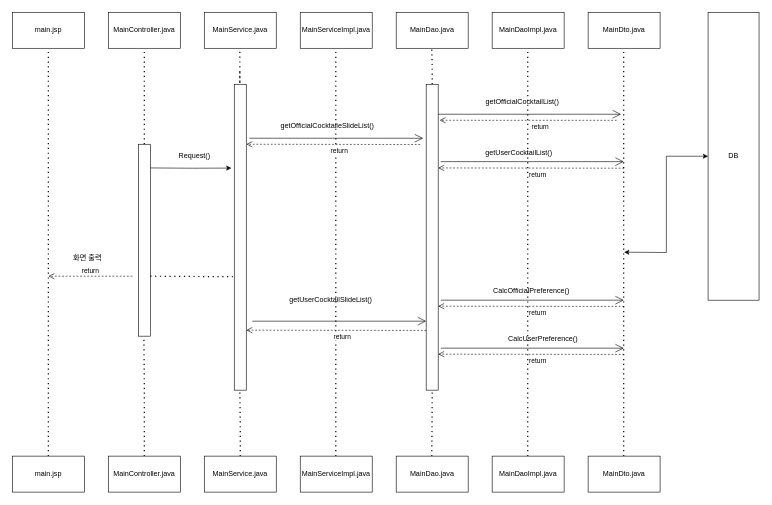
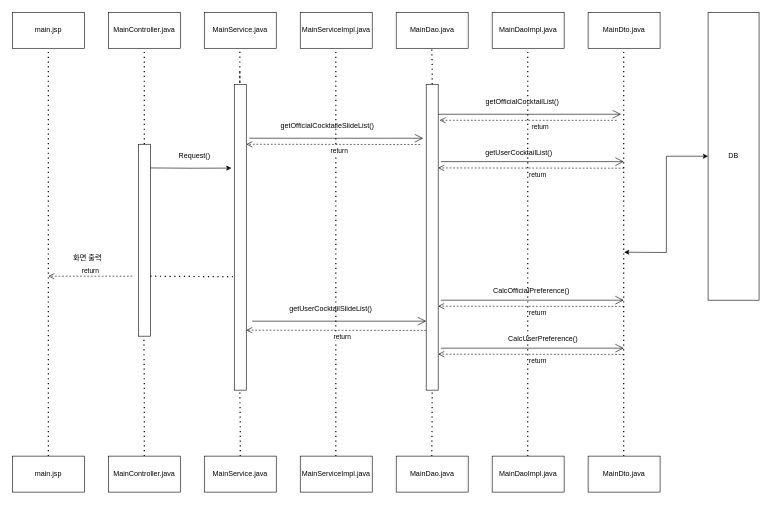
node "getUserCocktailSlideList()": moved (345, 300) -> (345, 309)
